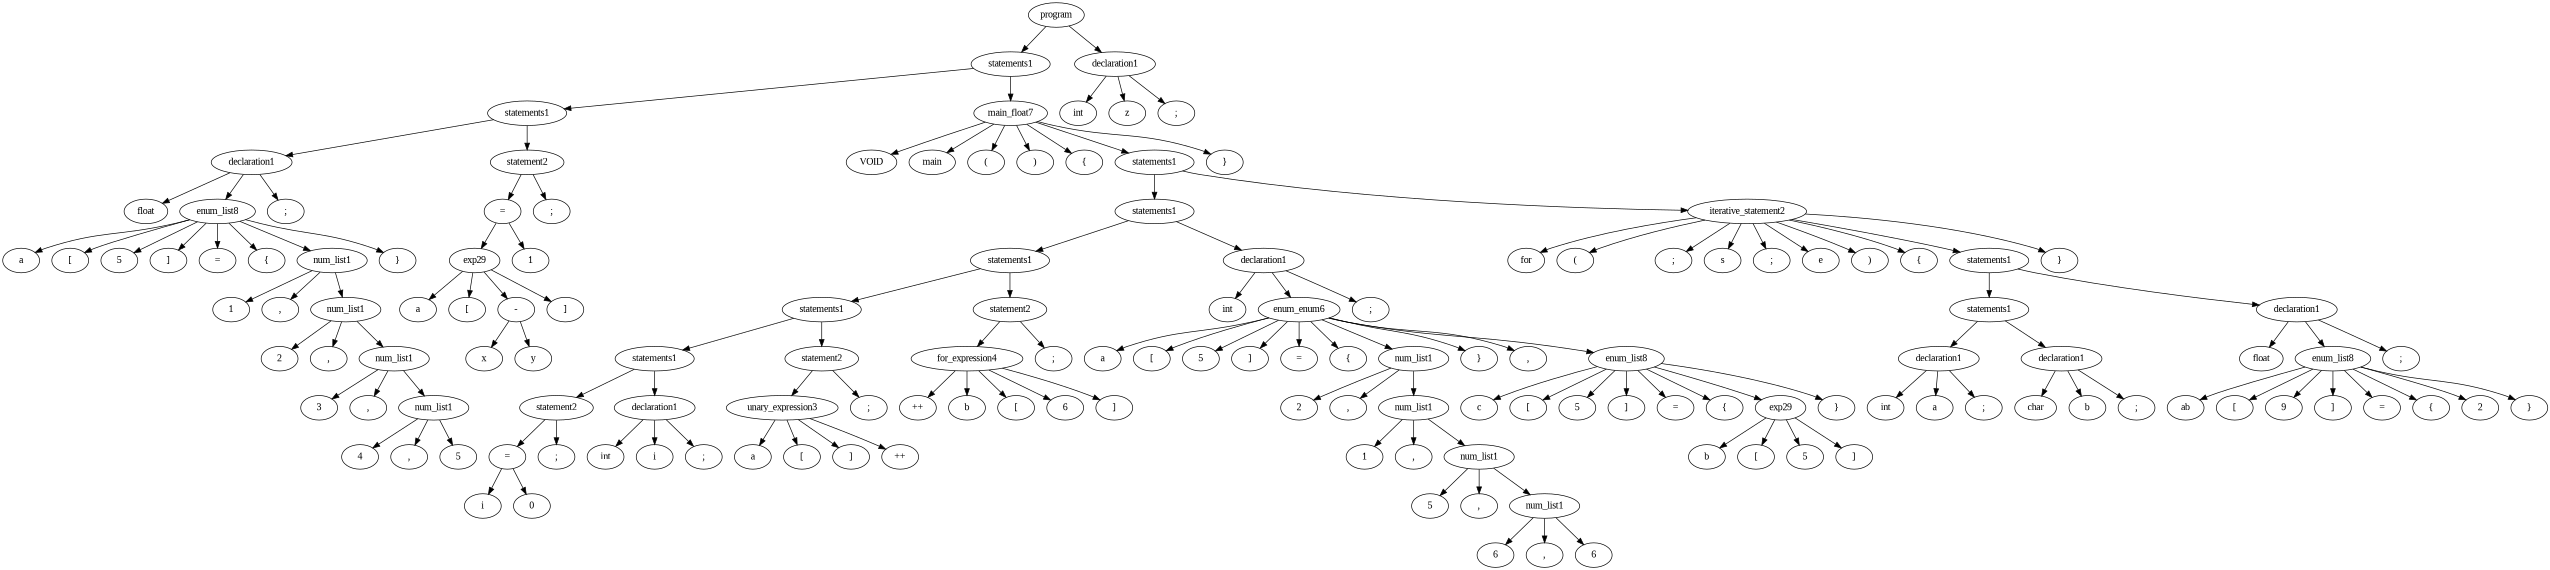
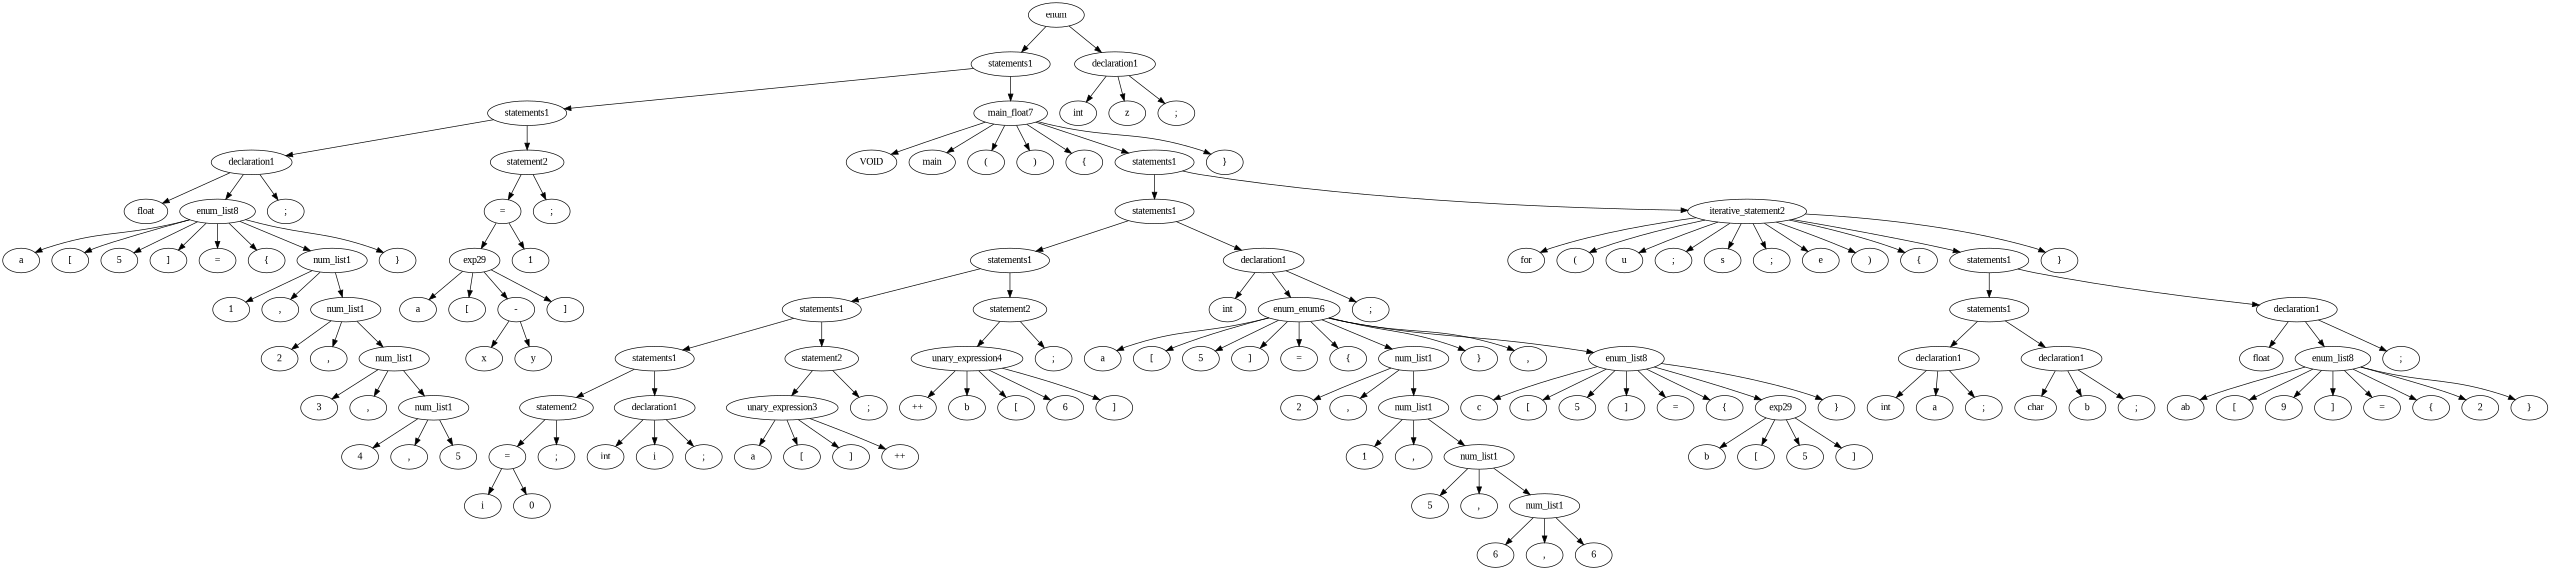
node "program": label "program" -> "enum"
node "u": added
node "for_expression4": label "for_expression4" -> "unary_expression4"
